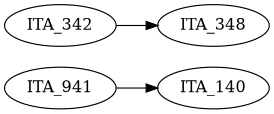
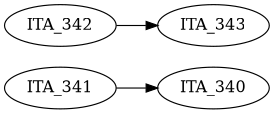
node "ITA_348": label "ITA_348" -> "ITA_343"
node "ITA_941": label "ITA_941" -> "ITA_341"
node "ITA_140": label "ITA_140" -> "ITA_340"
